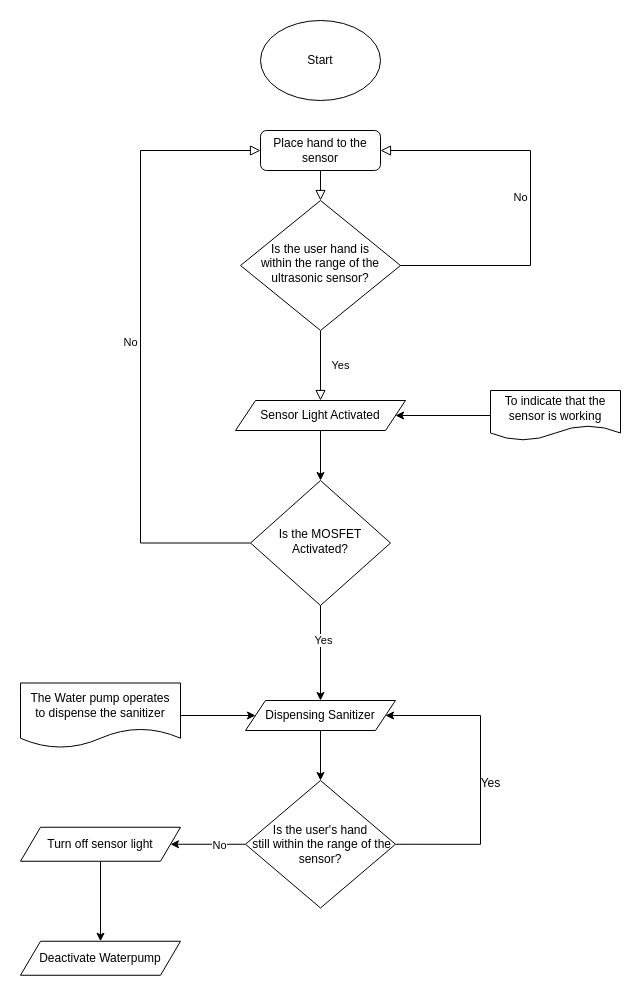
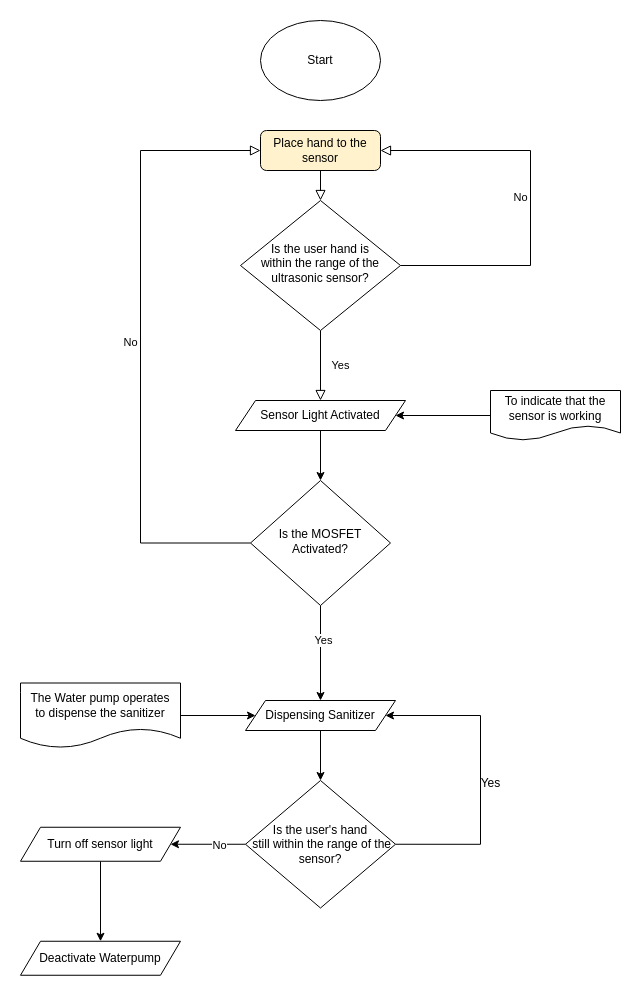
node "Place hand to the sensor": fillcolor #ffffff -> #fff2cc
